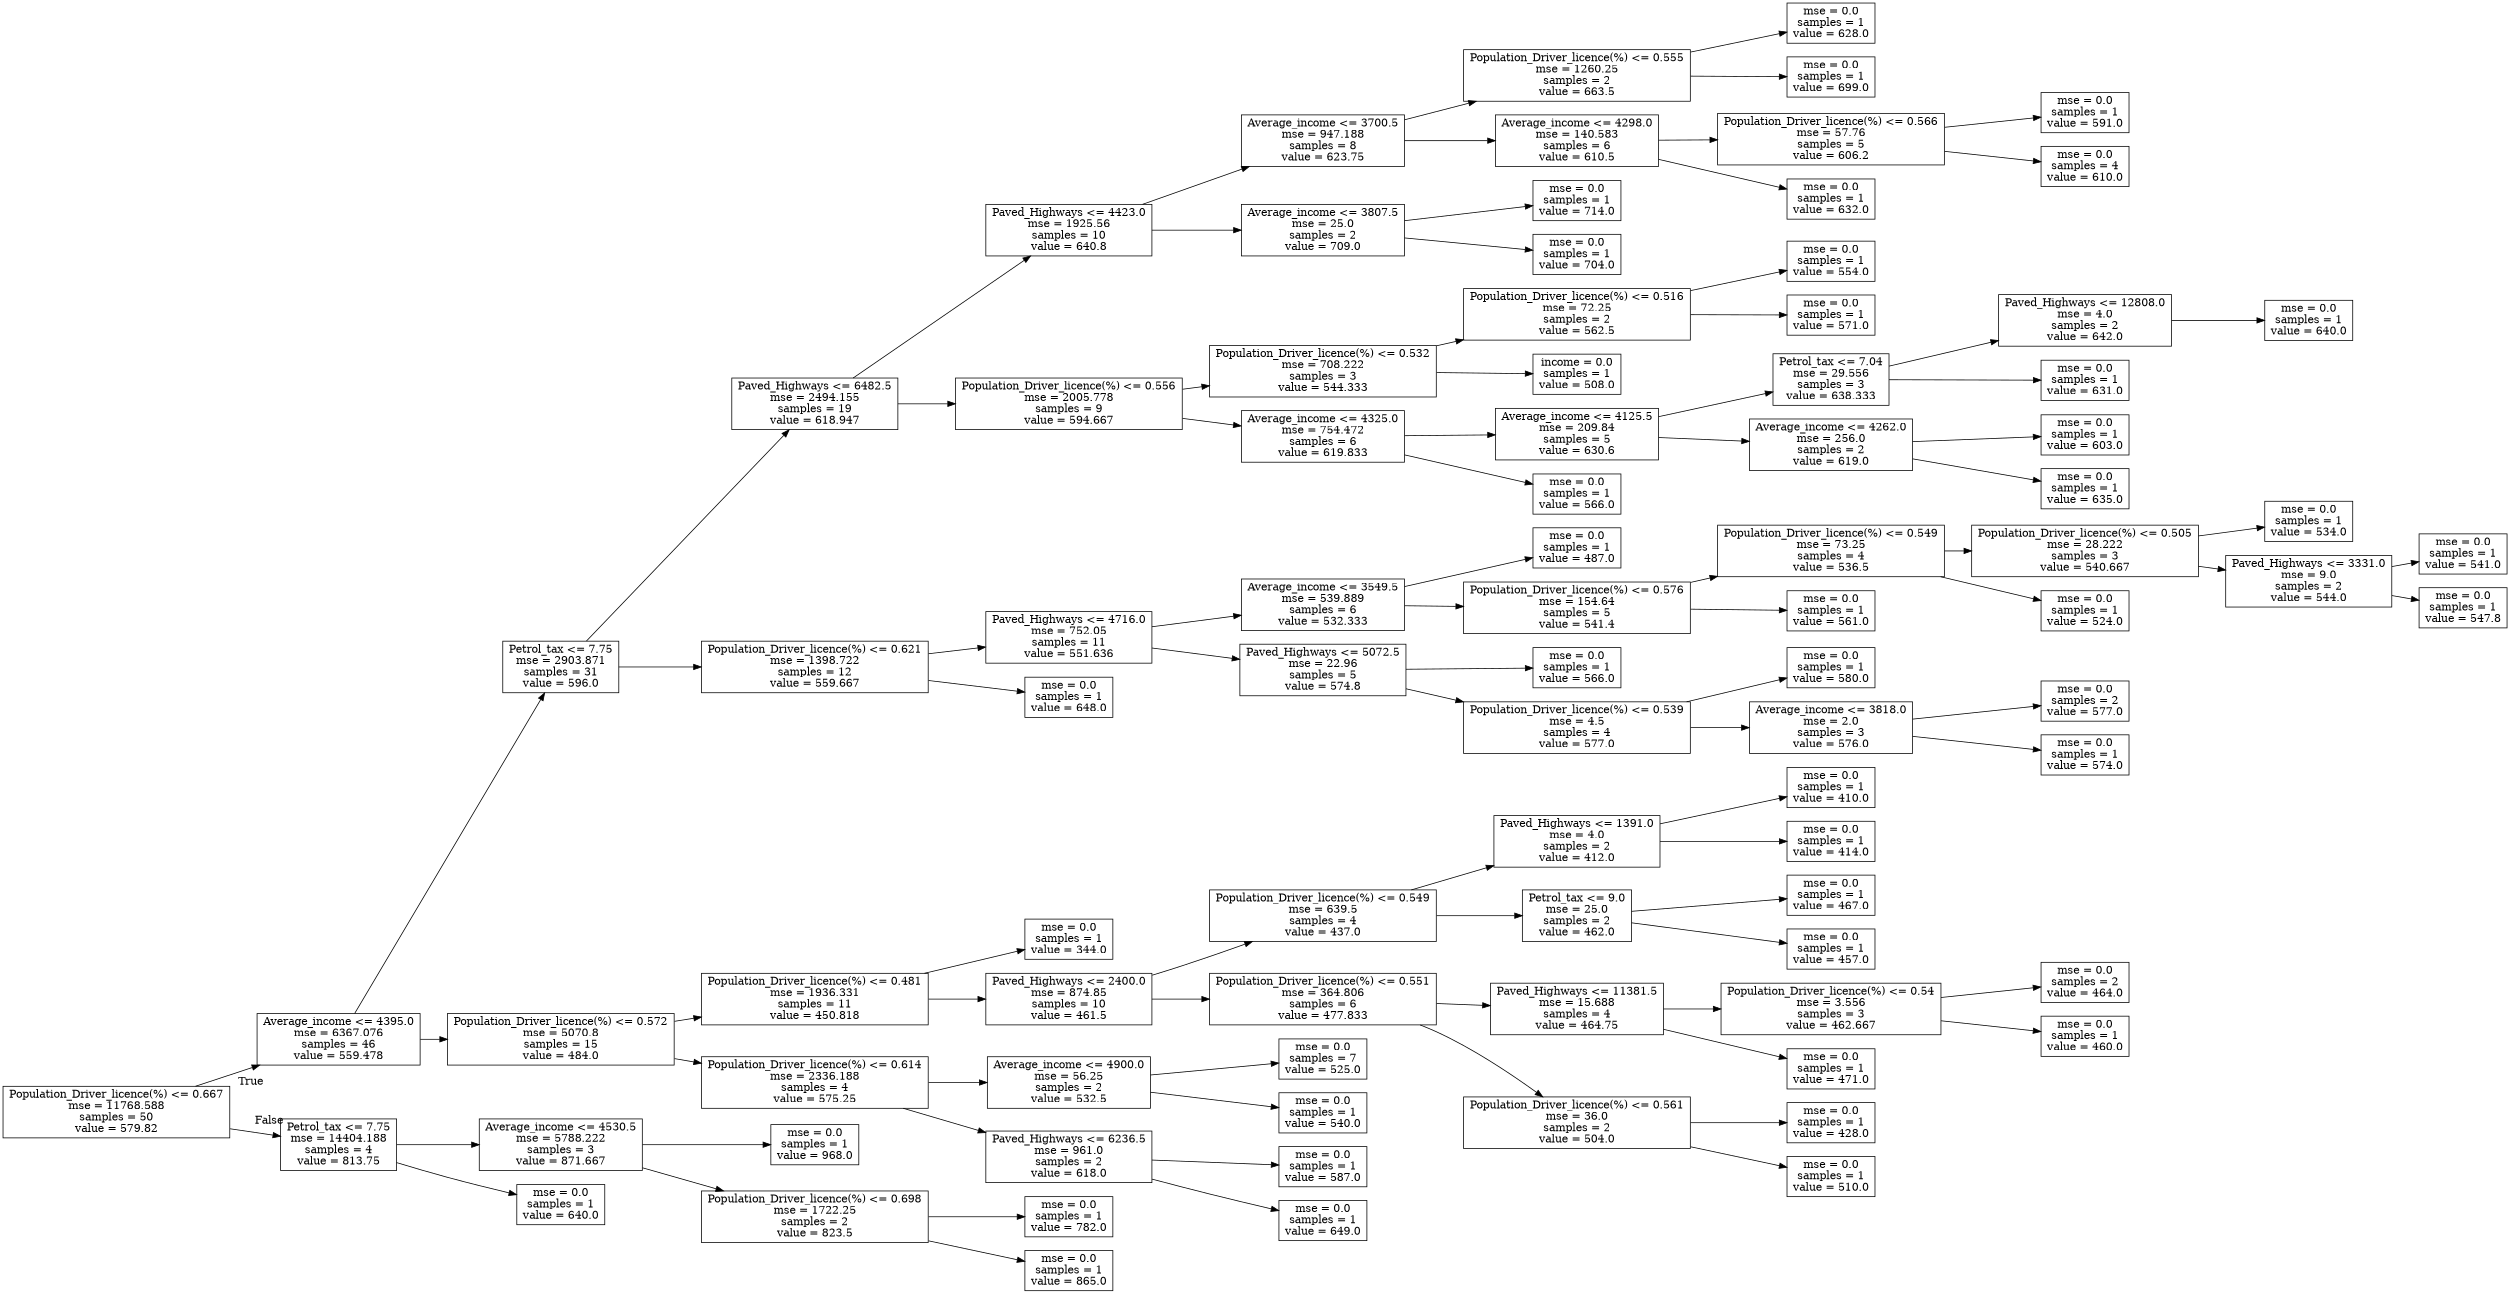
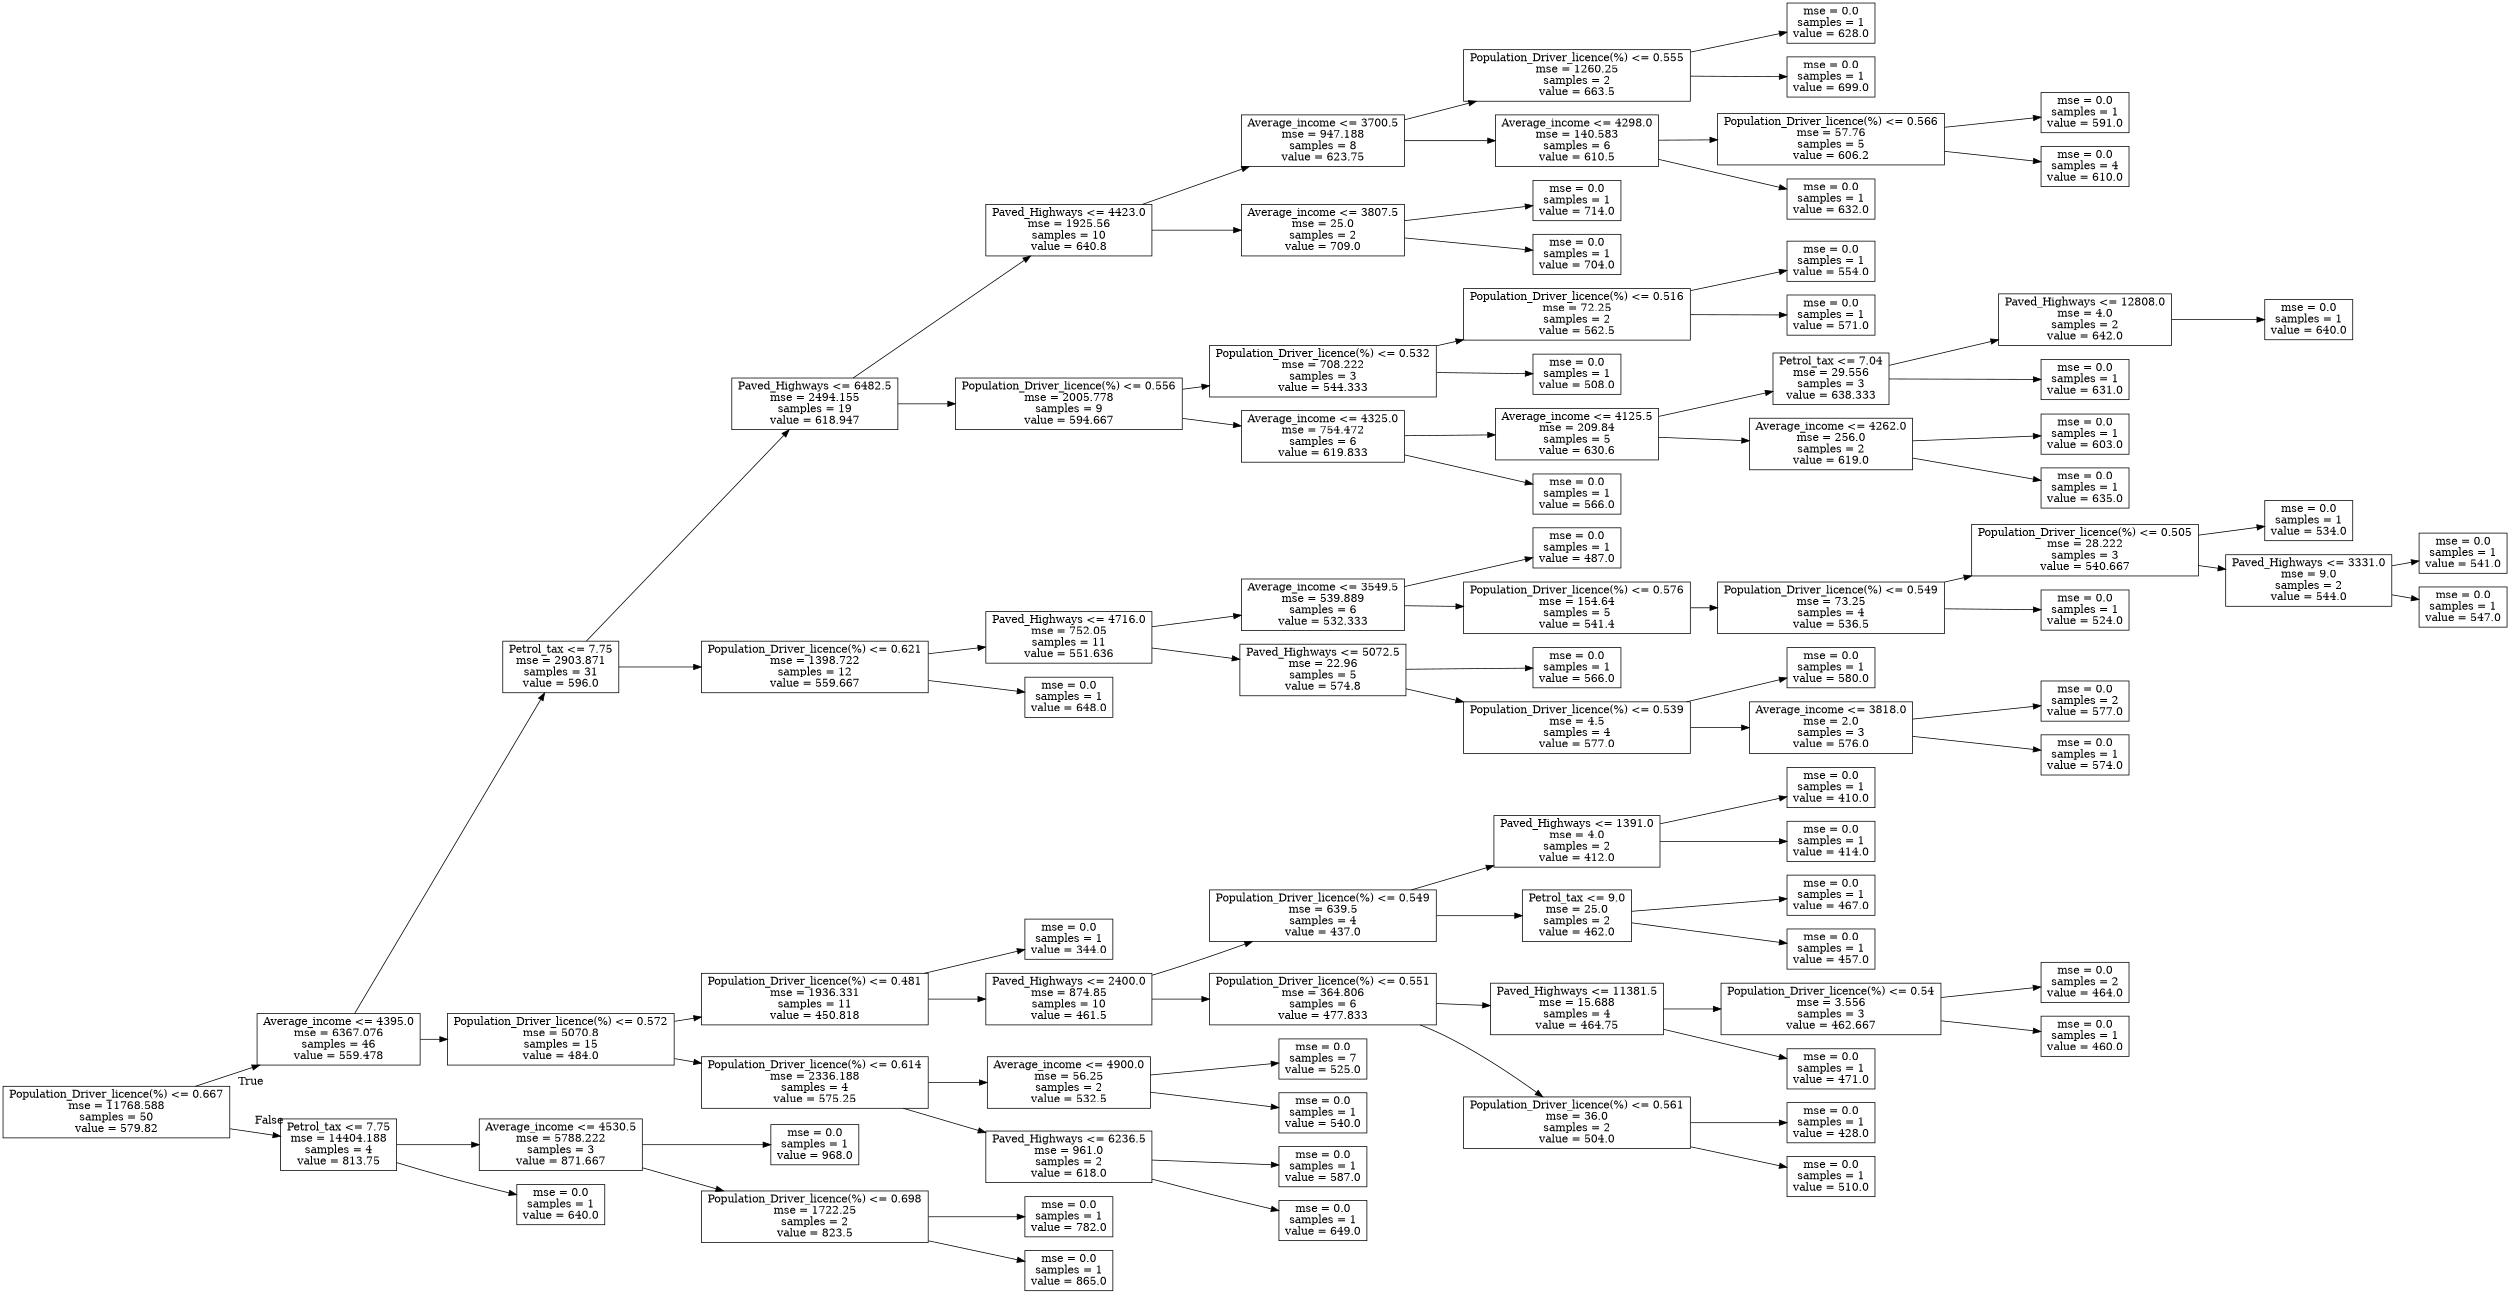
node "income = 0.0 samples = 1 value = 508.0": label "income = 0.0 samples = 1 value = 508.0" -> "mse = 0.0 samples = 1 value = 508.0"
node "mse = 0.0 samples = 1 value = 547.8": label "mse = 0.0 samples = 1 value = 547.8" -> "mse = 0.0 samples = 1 value = 547.0"
node "mse = 0.0 samples = 1 value = 561.0": removed
